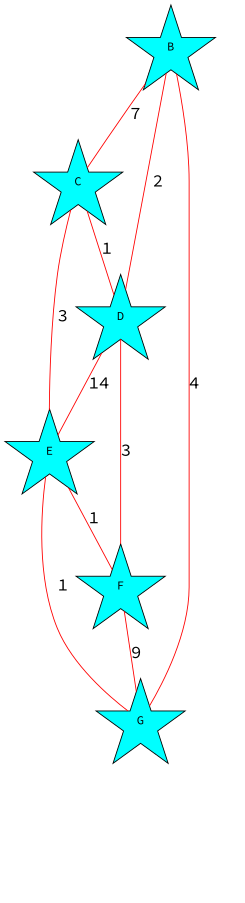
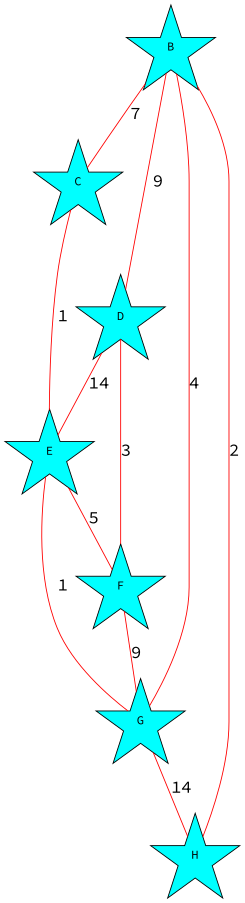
edge "B" -- "D": label "2" -> "9"
edge "C" -- "D": removed, label "1"
edge "C" -- "E": label "3" -> "1"
edge "E" -- "F": label "1" -> "5"
node "H": added
